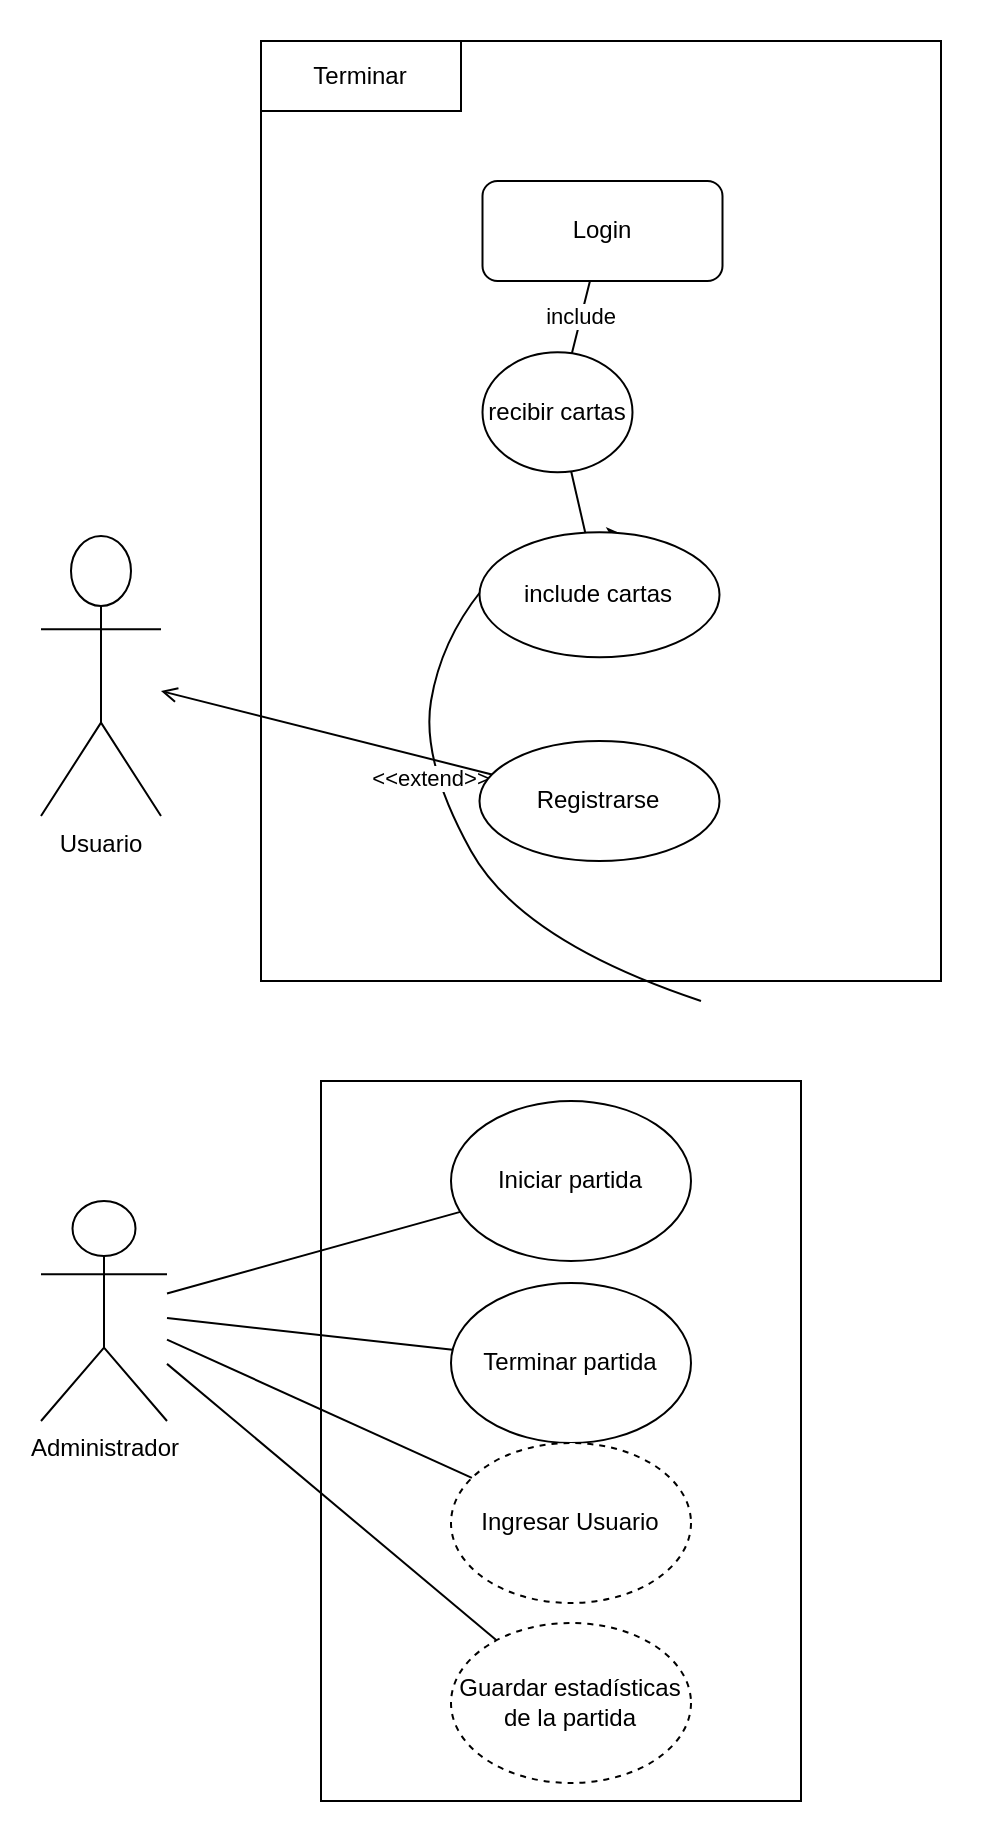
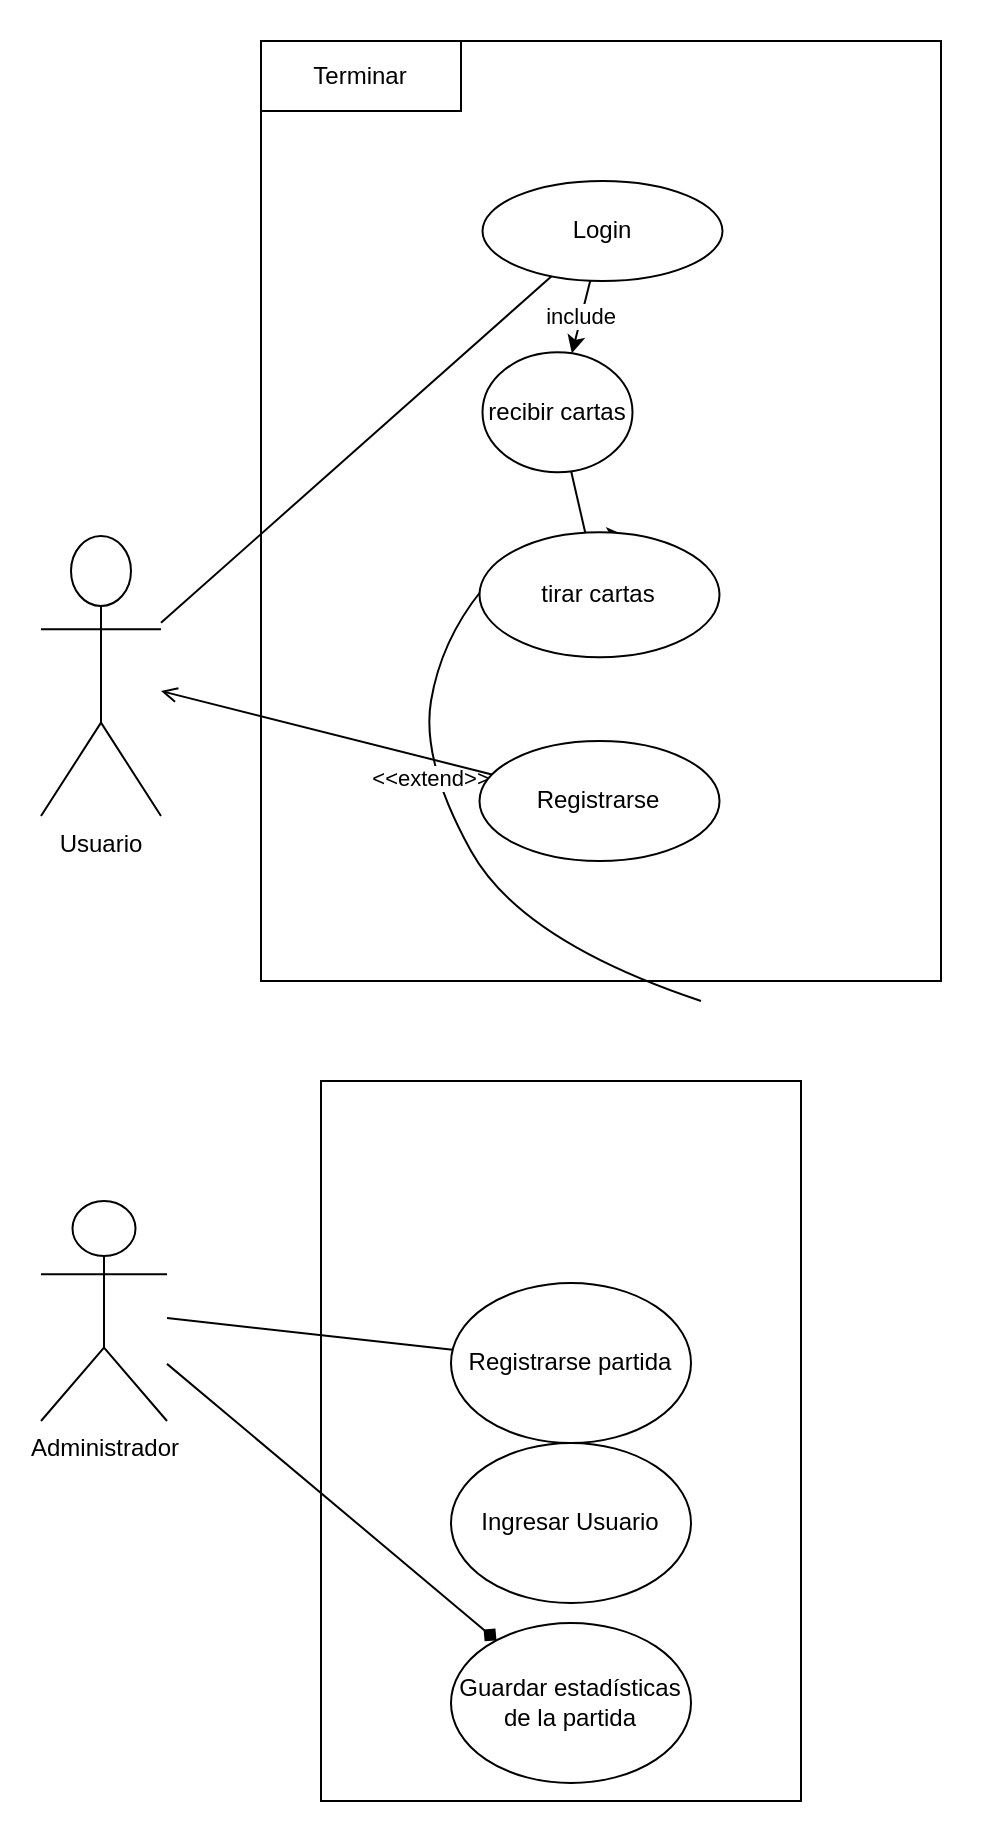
node "Login": shape rounded rectangle -> ellipse
edge "Login" -- "recibir cartas": arrowhead none -> classic
edge "Login" -- "Usuario": added
node "include cartas": label "include cartas" -> "tirar cartas"
node "Iniciar partida": removed
edge "Iniciar partida" -- "Administrador": removed
node "Terminar partida": label "Terminar partida" -> "Registrarse partida"
edge "Administrador" -- "Ingresar Usuario": removed
node "Ingresar Usuario": style dashed -> solid
edge "Administrador" -- "Guardar estadísticas de la partida": arrowhead none -> diamond
node "Guardar estadísticas de la partida": style dashed -> solid
